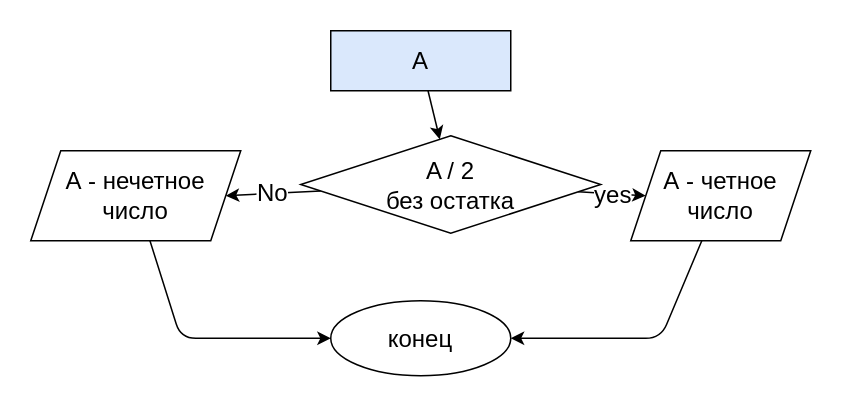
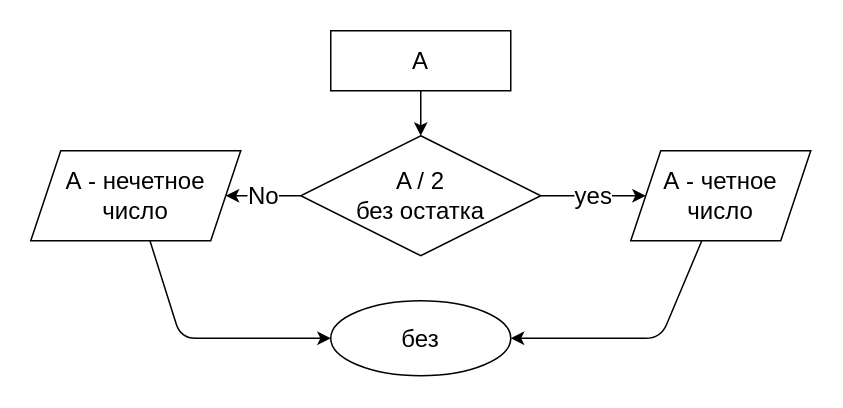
node "A": fillcolor #dae8fc -> #ffffff
node "A / 2 без остатка": size 300x98 -> 240x120
node "конец": label "конец" -> "без"
